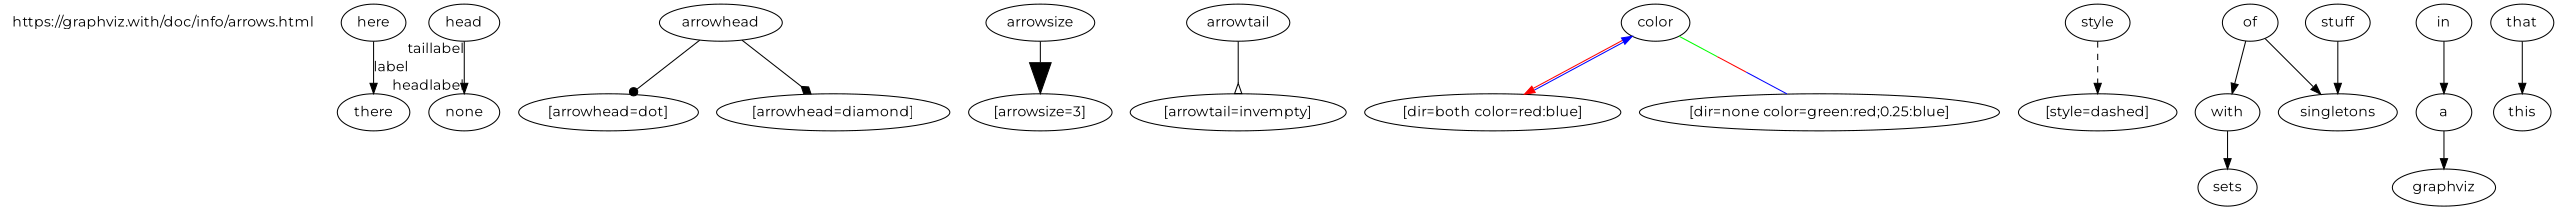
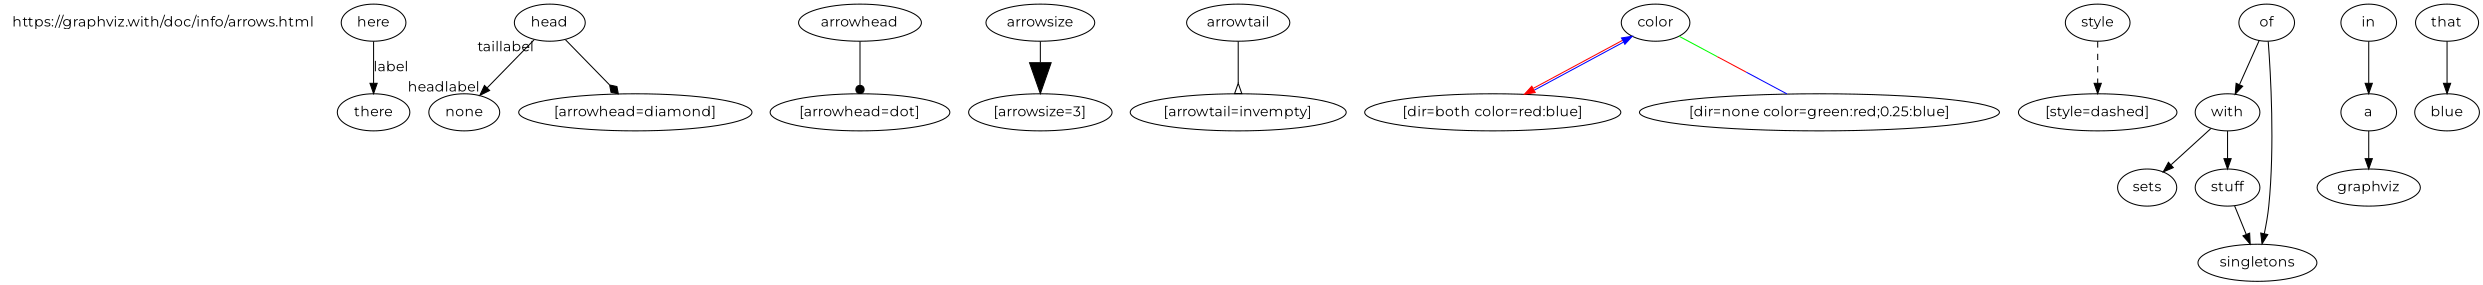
edge "arrowhead" -> "[arrowhead=diamond]": now "head" -> "[arrowhead=diamond]"
node "this": label "this" -> "blue"
edge "with" -> "stuff": added
